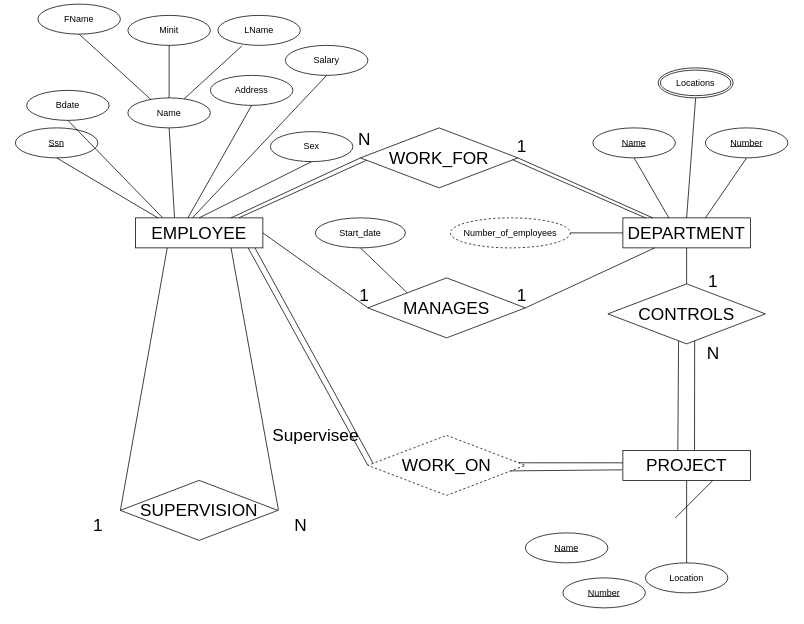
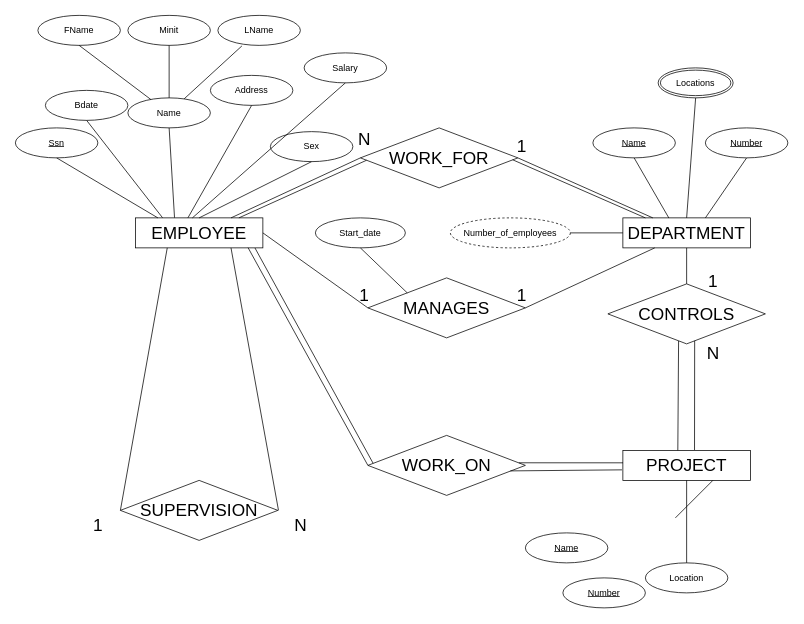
node "FName": moved (79, 19) -> (79, 30)
node "Salary": moved (327, 60) -> (345, 68)
node "Bdate": moved (68, 105) -> (87, 105)
node "Supervisee": removed
node "WORK_ON": style dashed -> solid
